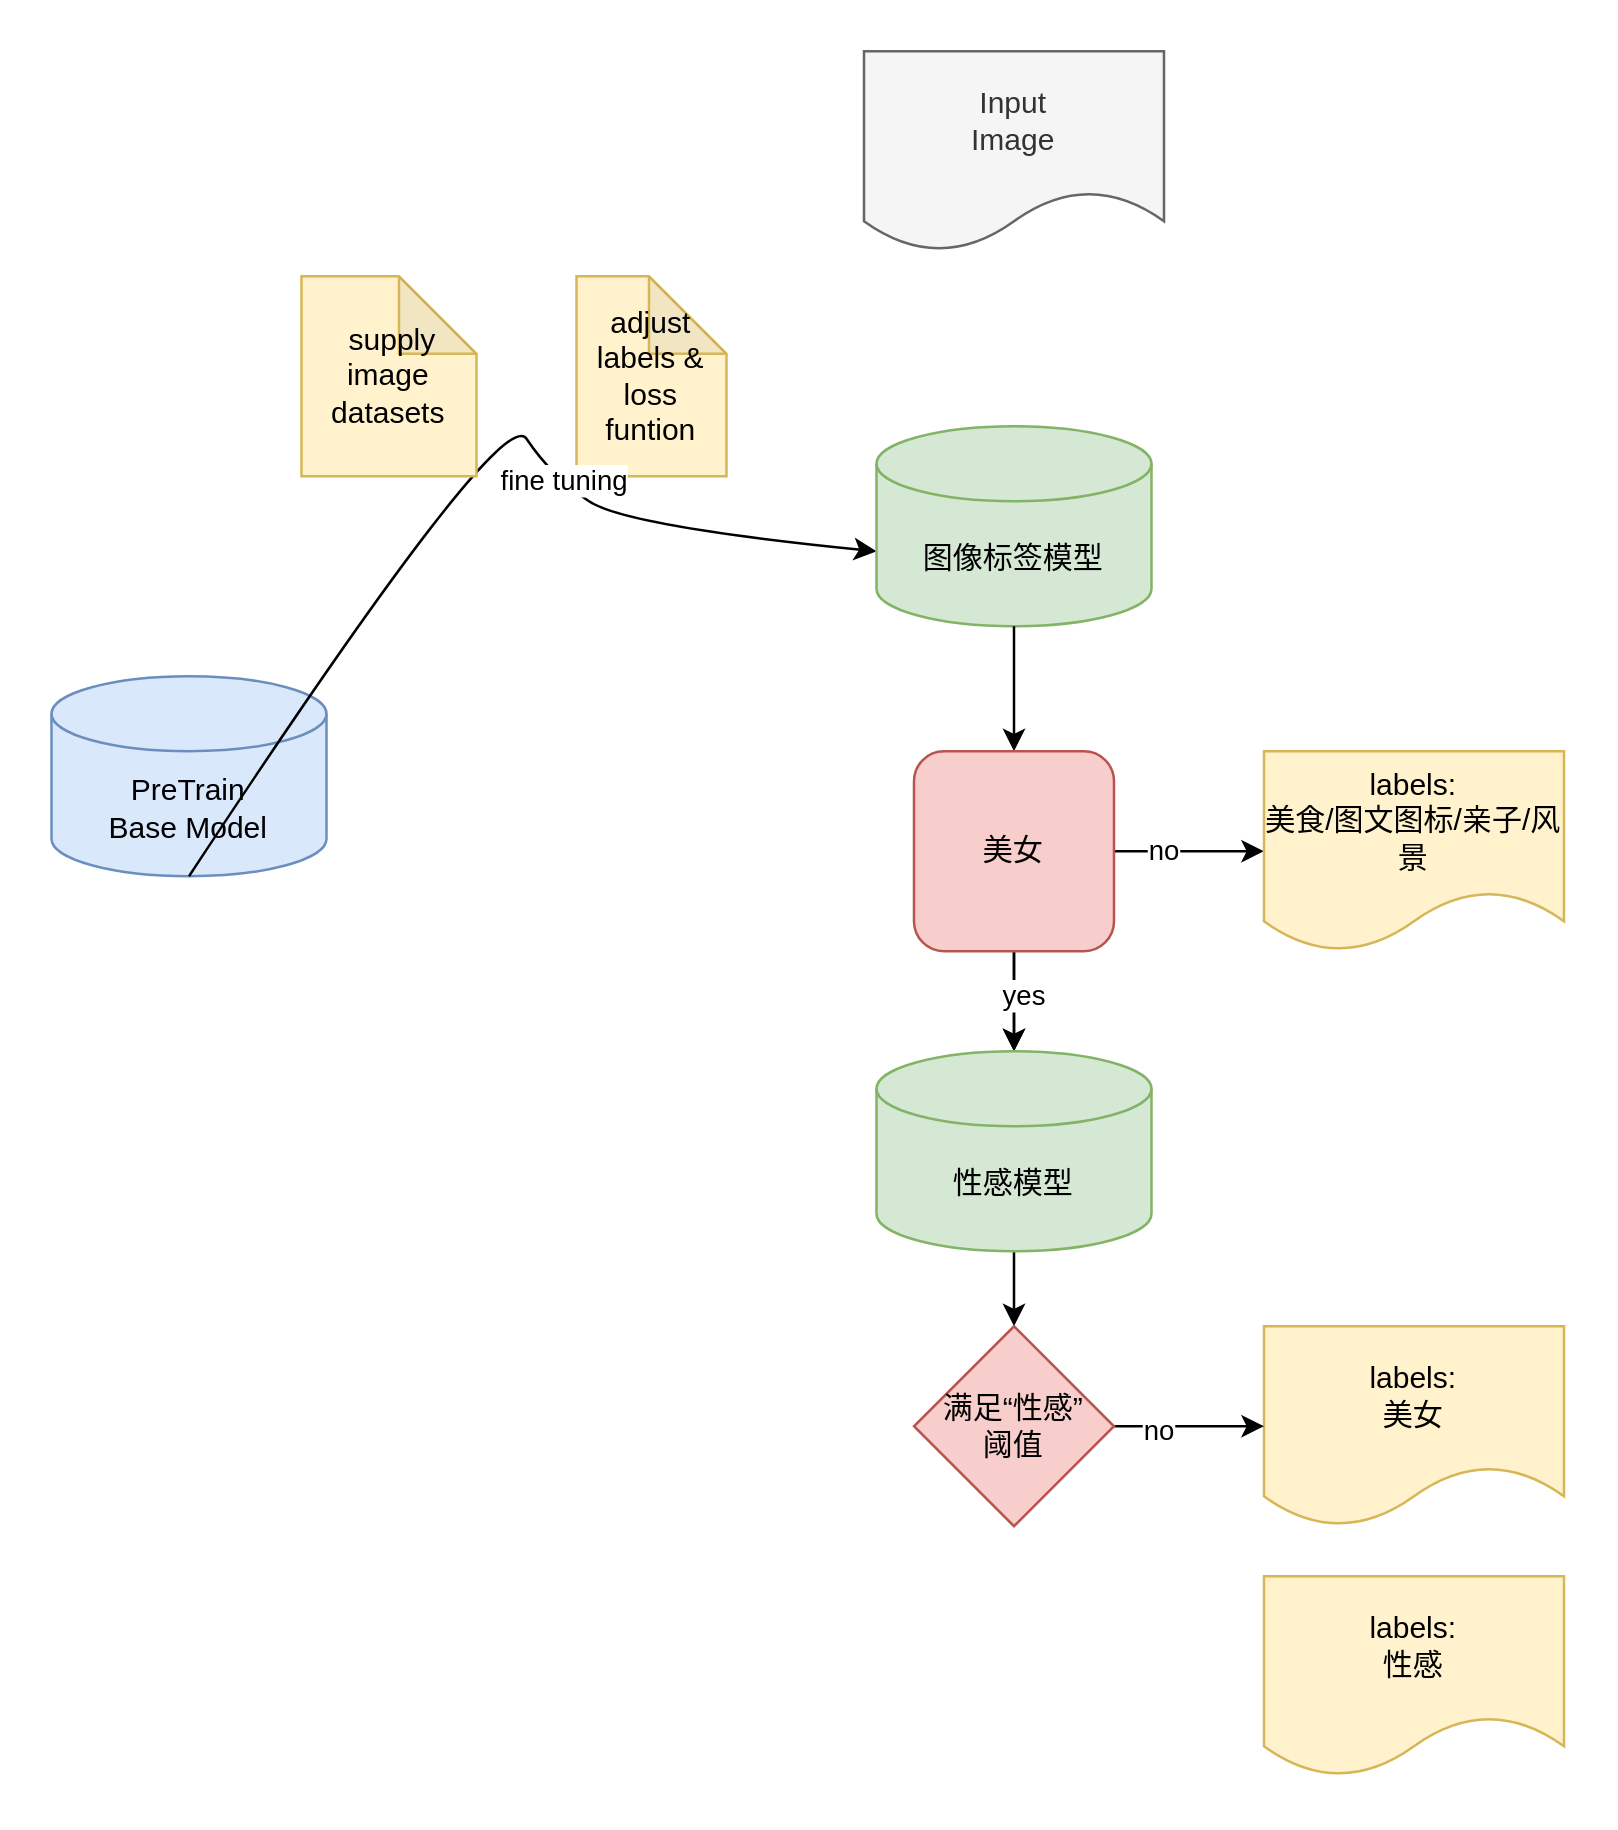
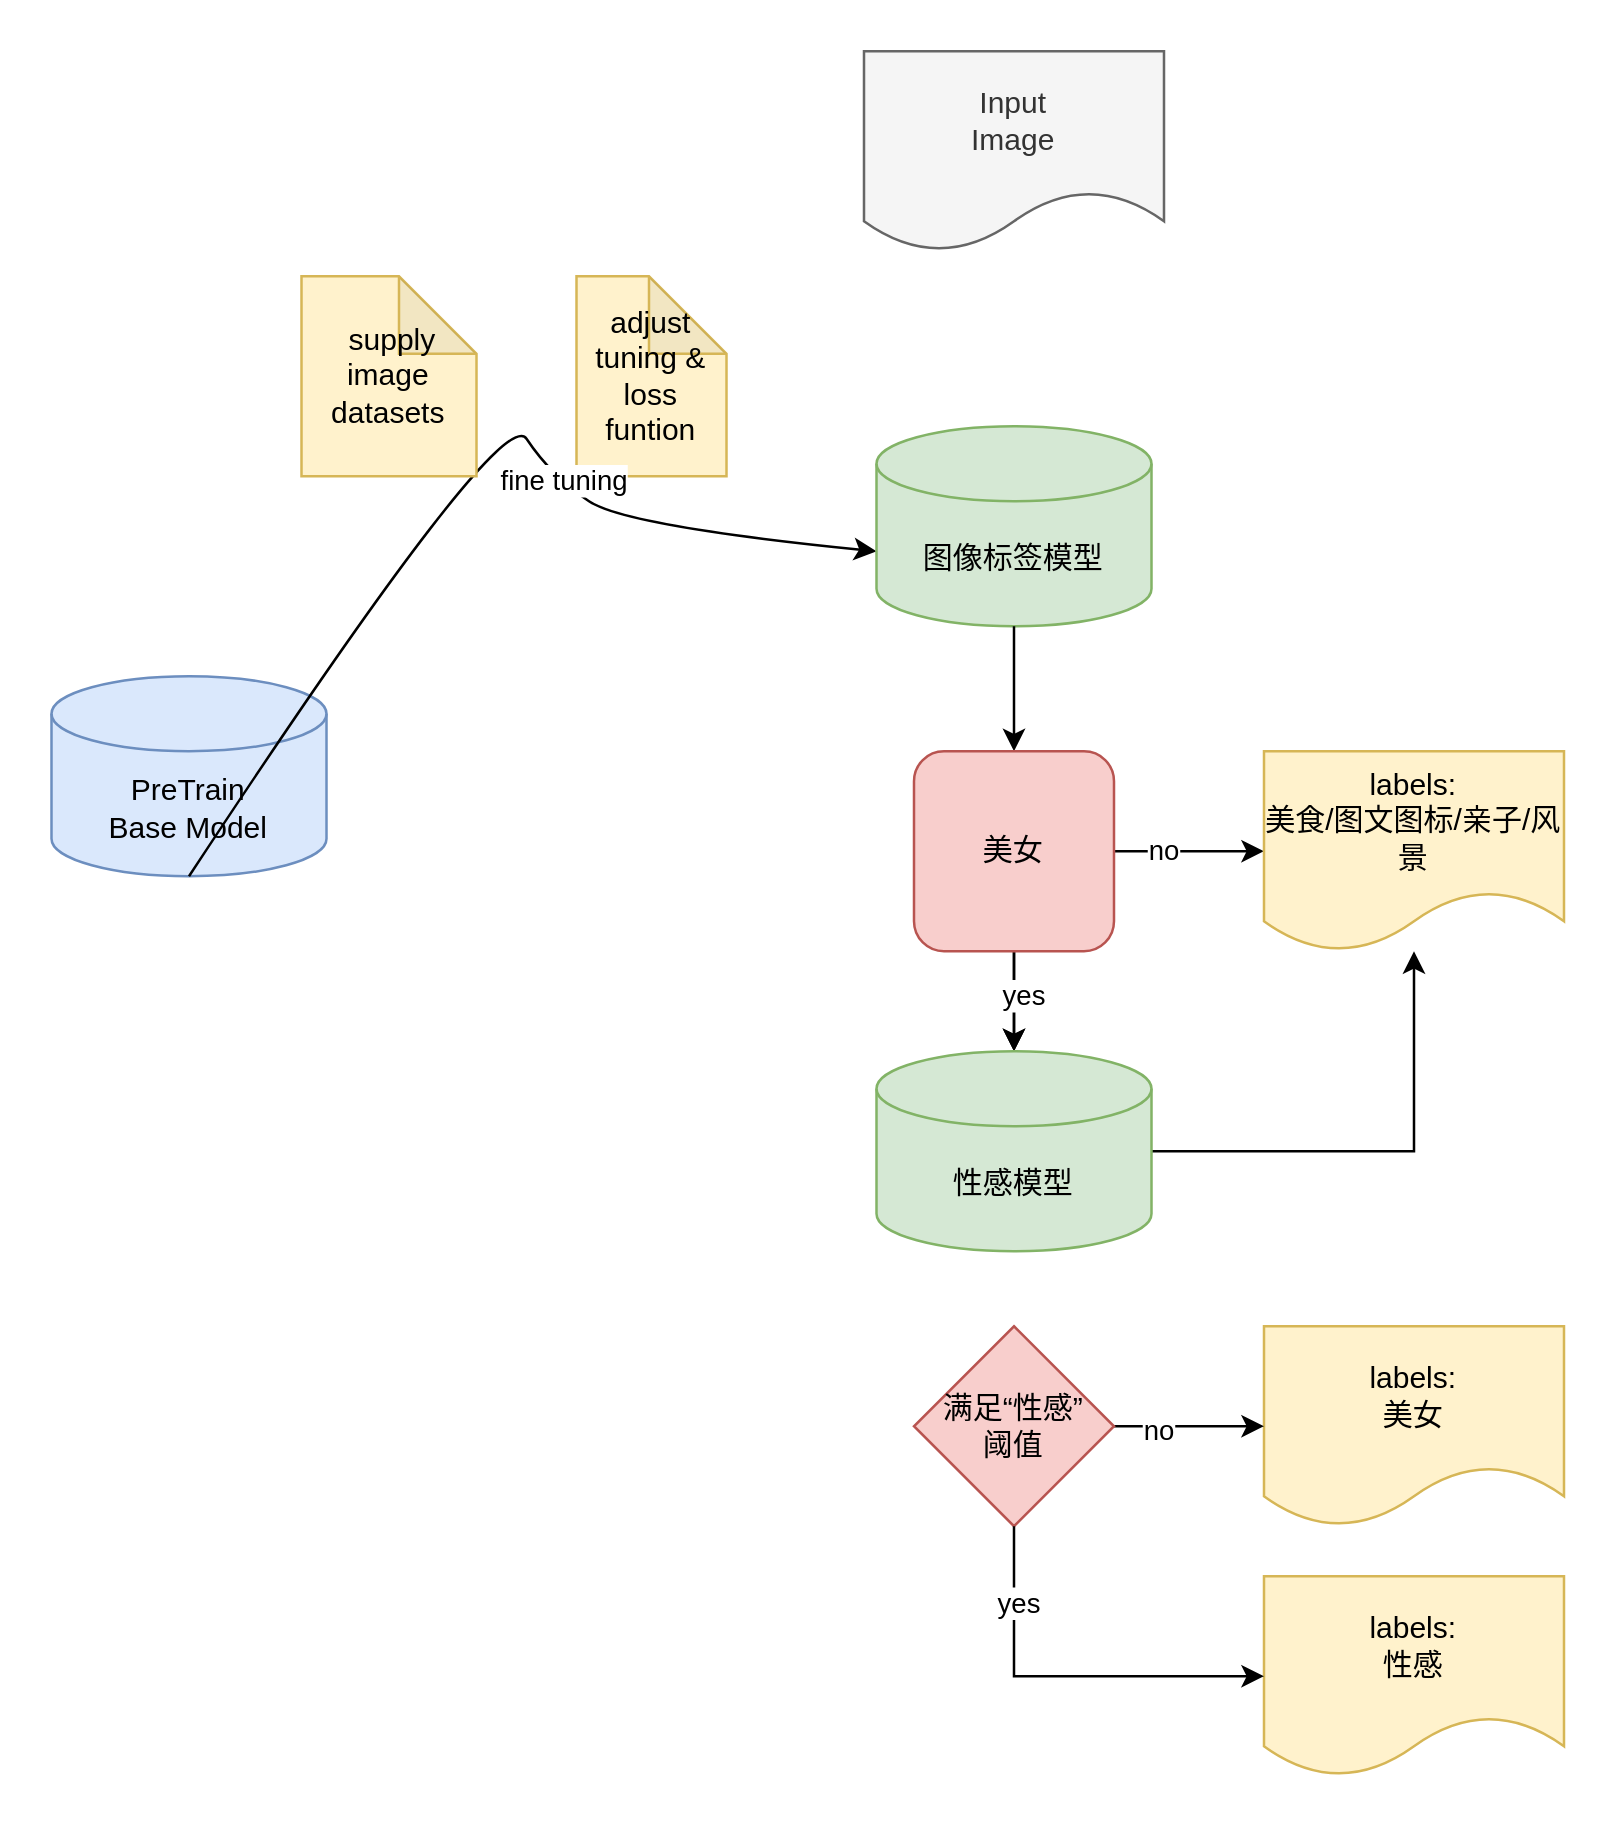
node "adjust labels & loss funtion": label "adjust labels & loss funtion" -> "adjust tuning & loss funtion"
edge "性感模型" -> "满足“性感” 阈值": now "性感模型" -> "labels: 美食/图文图标/亲子/风景"
edge "满足“性感” 阈值" -> "labels: 性感": added, label "yes"
